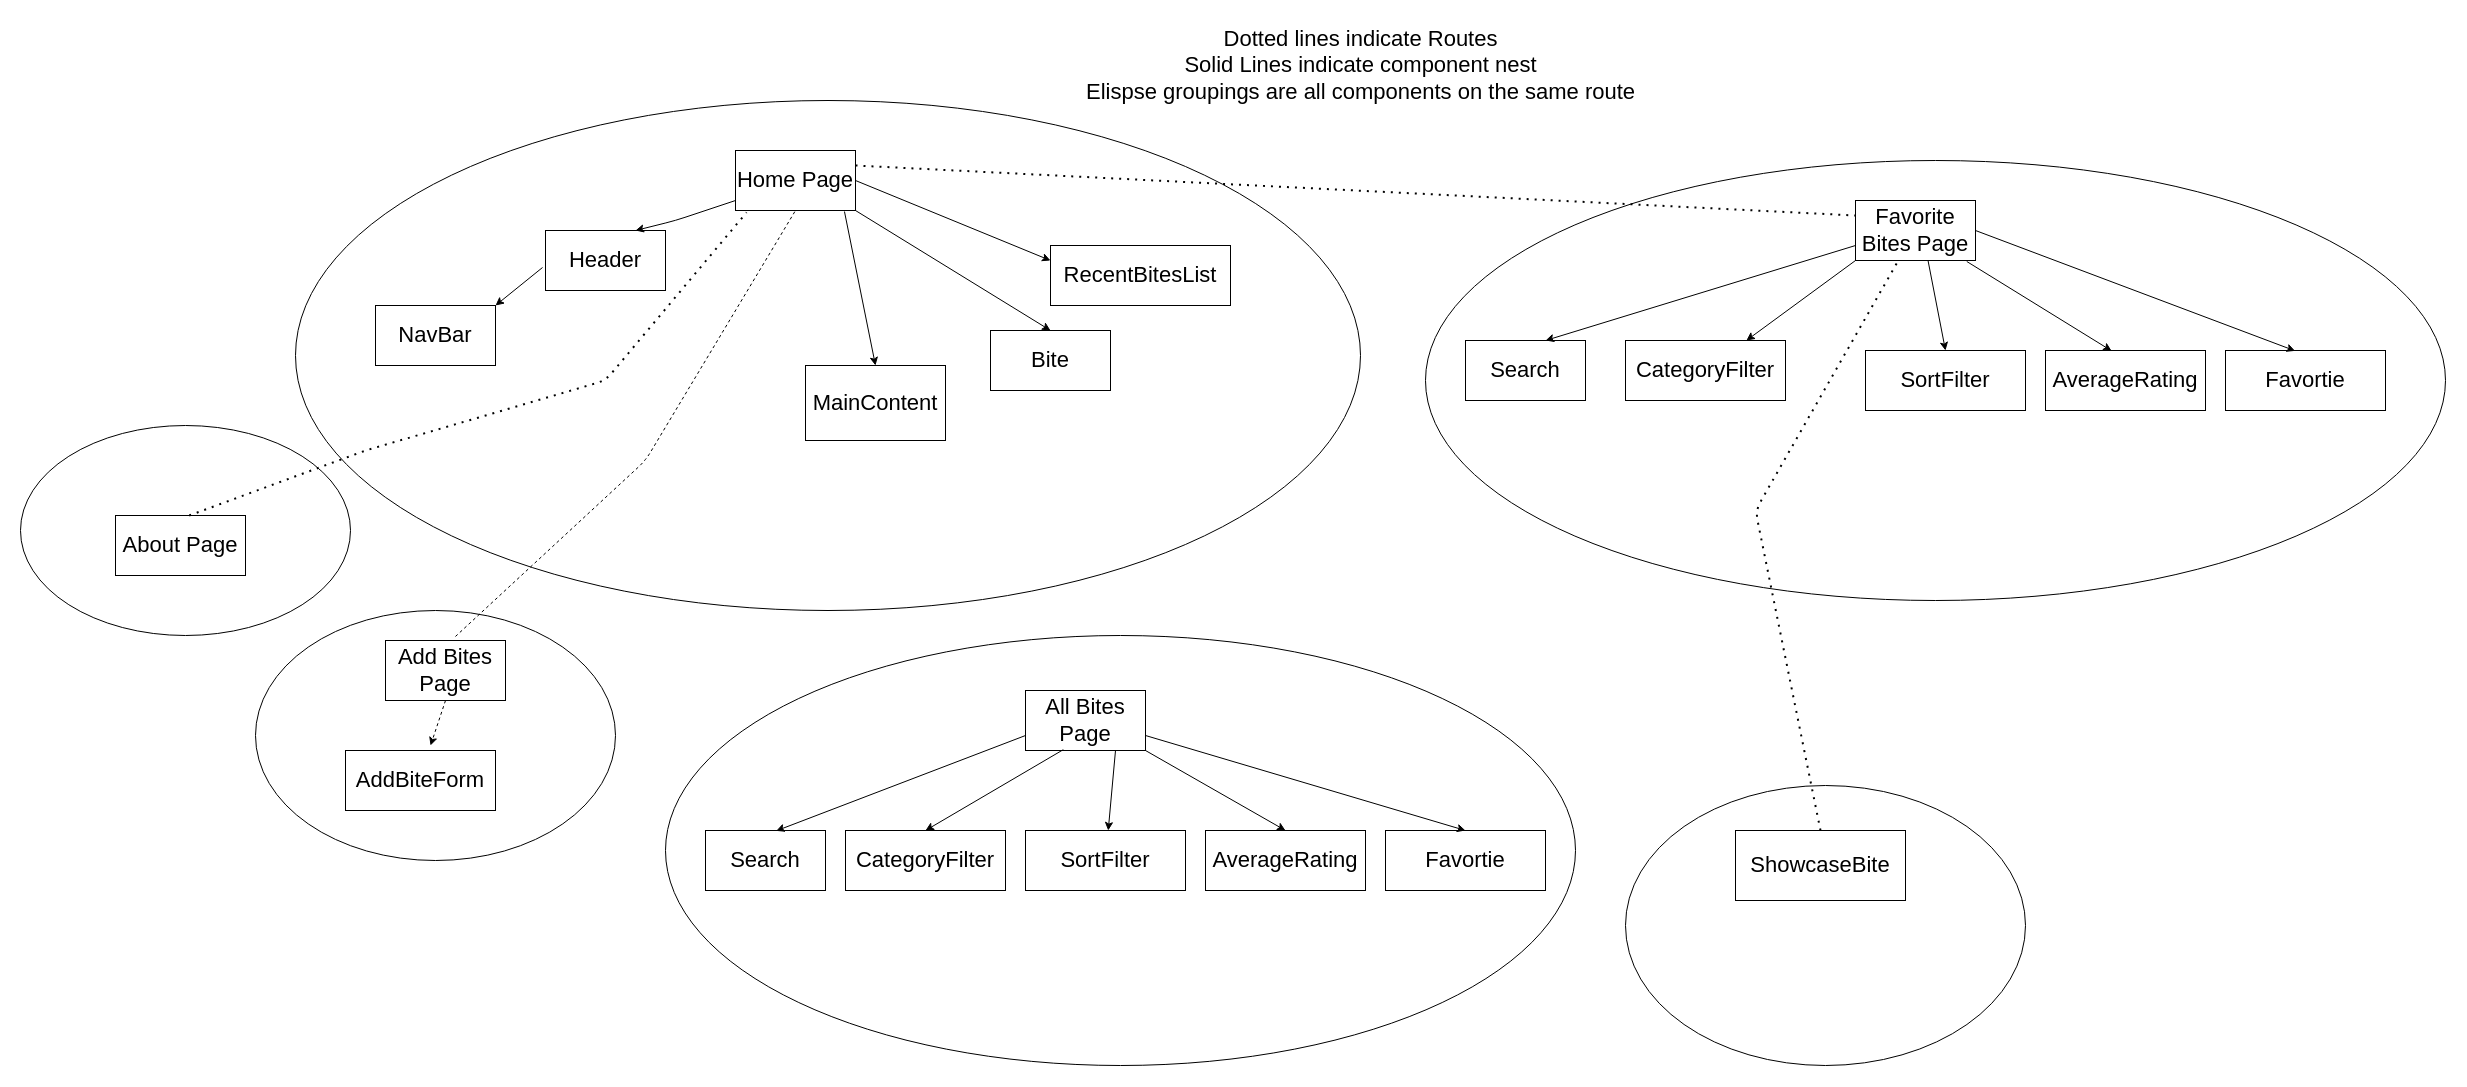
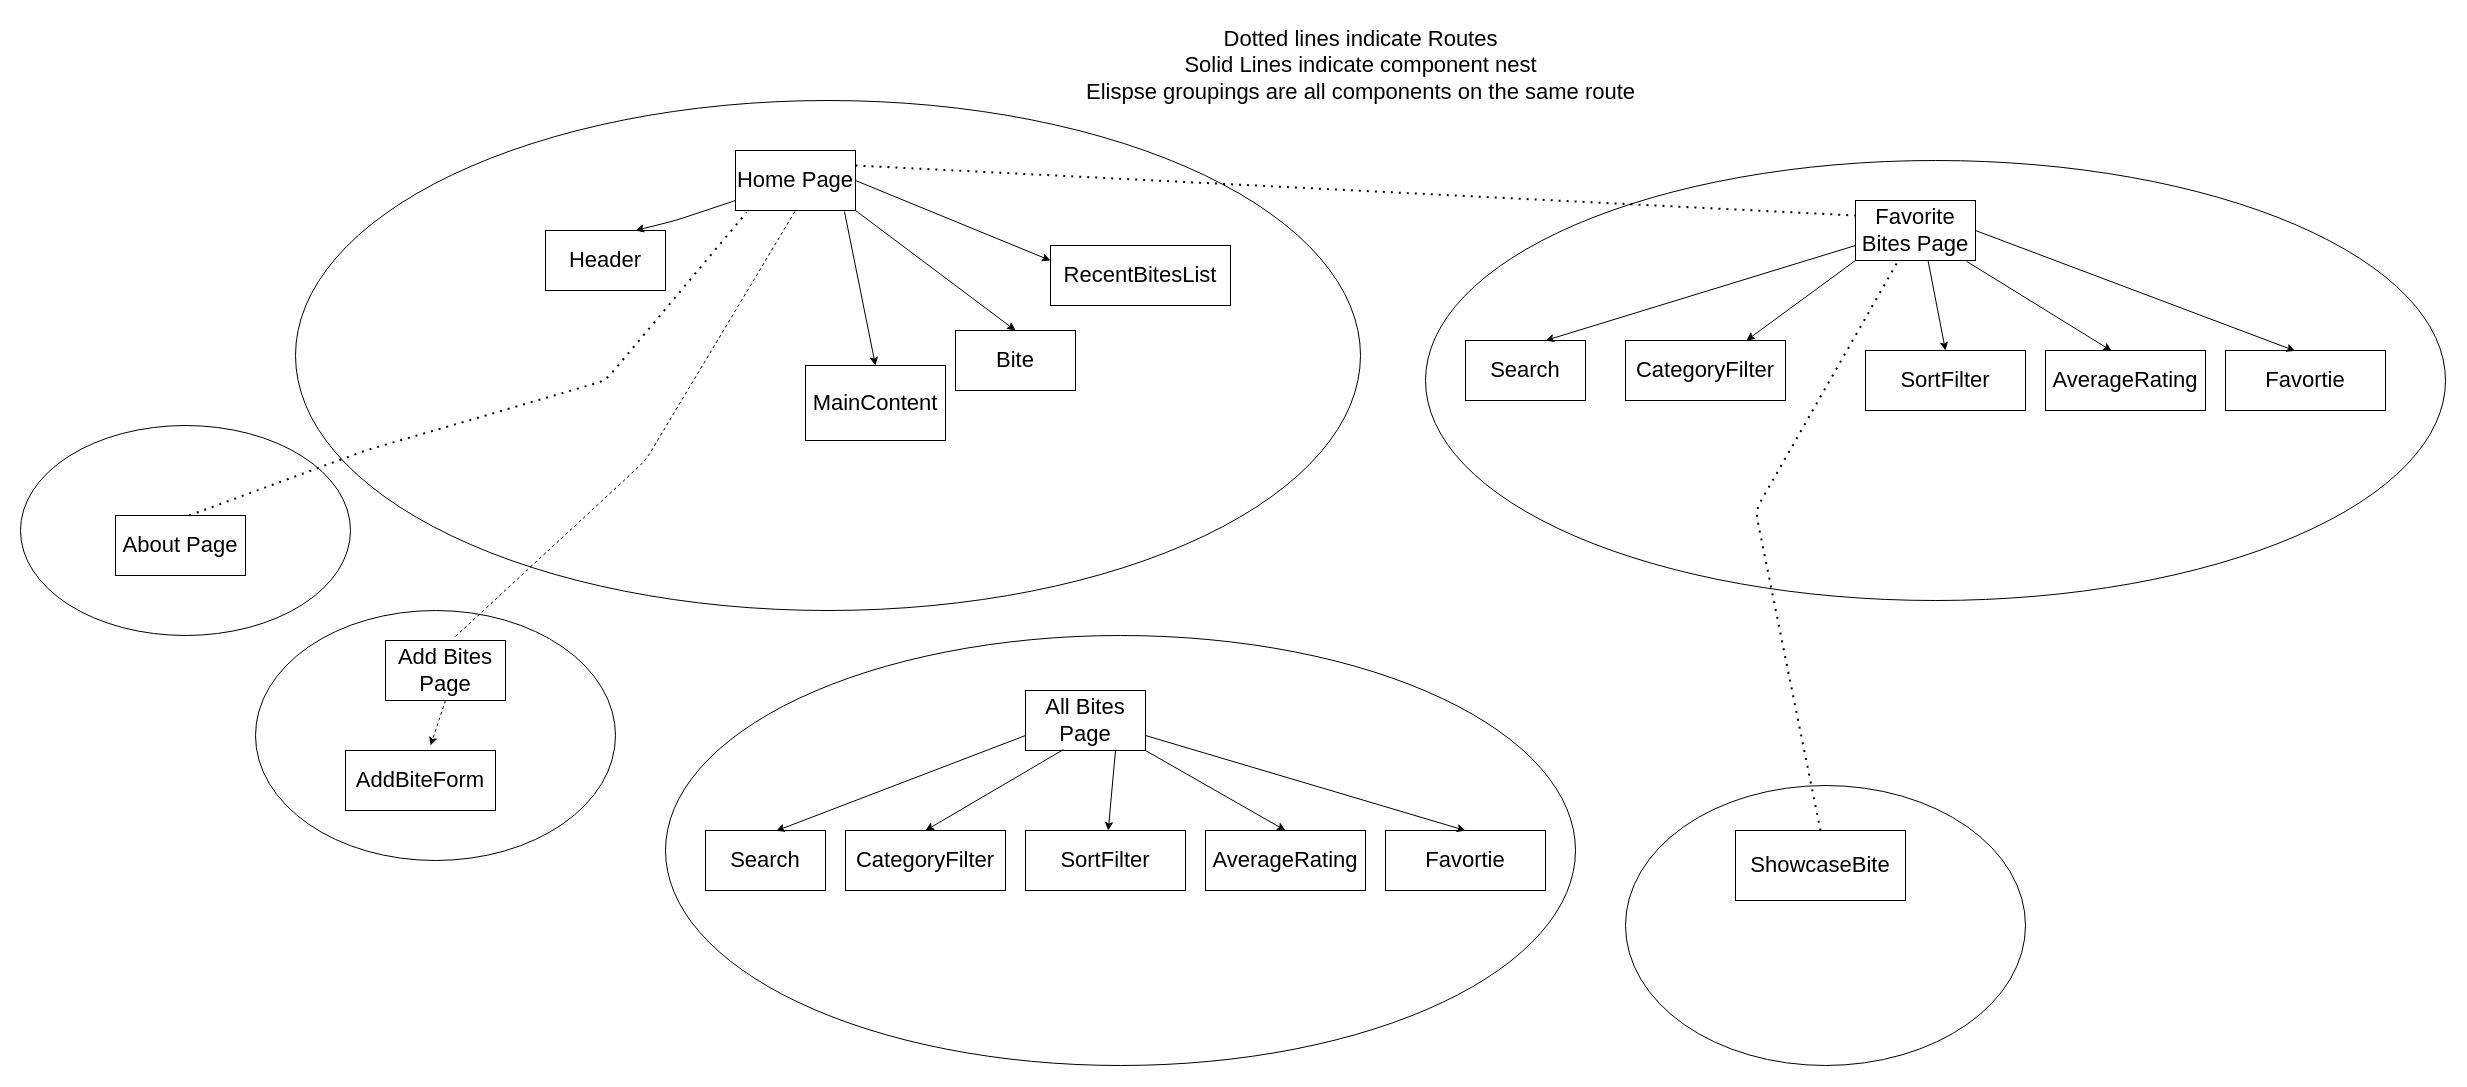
edge "Header" -> "NavBar": removed
node "NavBar": removed
node "Bite": moved (1051, 361) -> (1016, 361)
